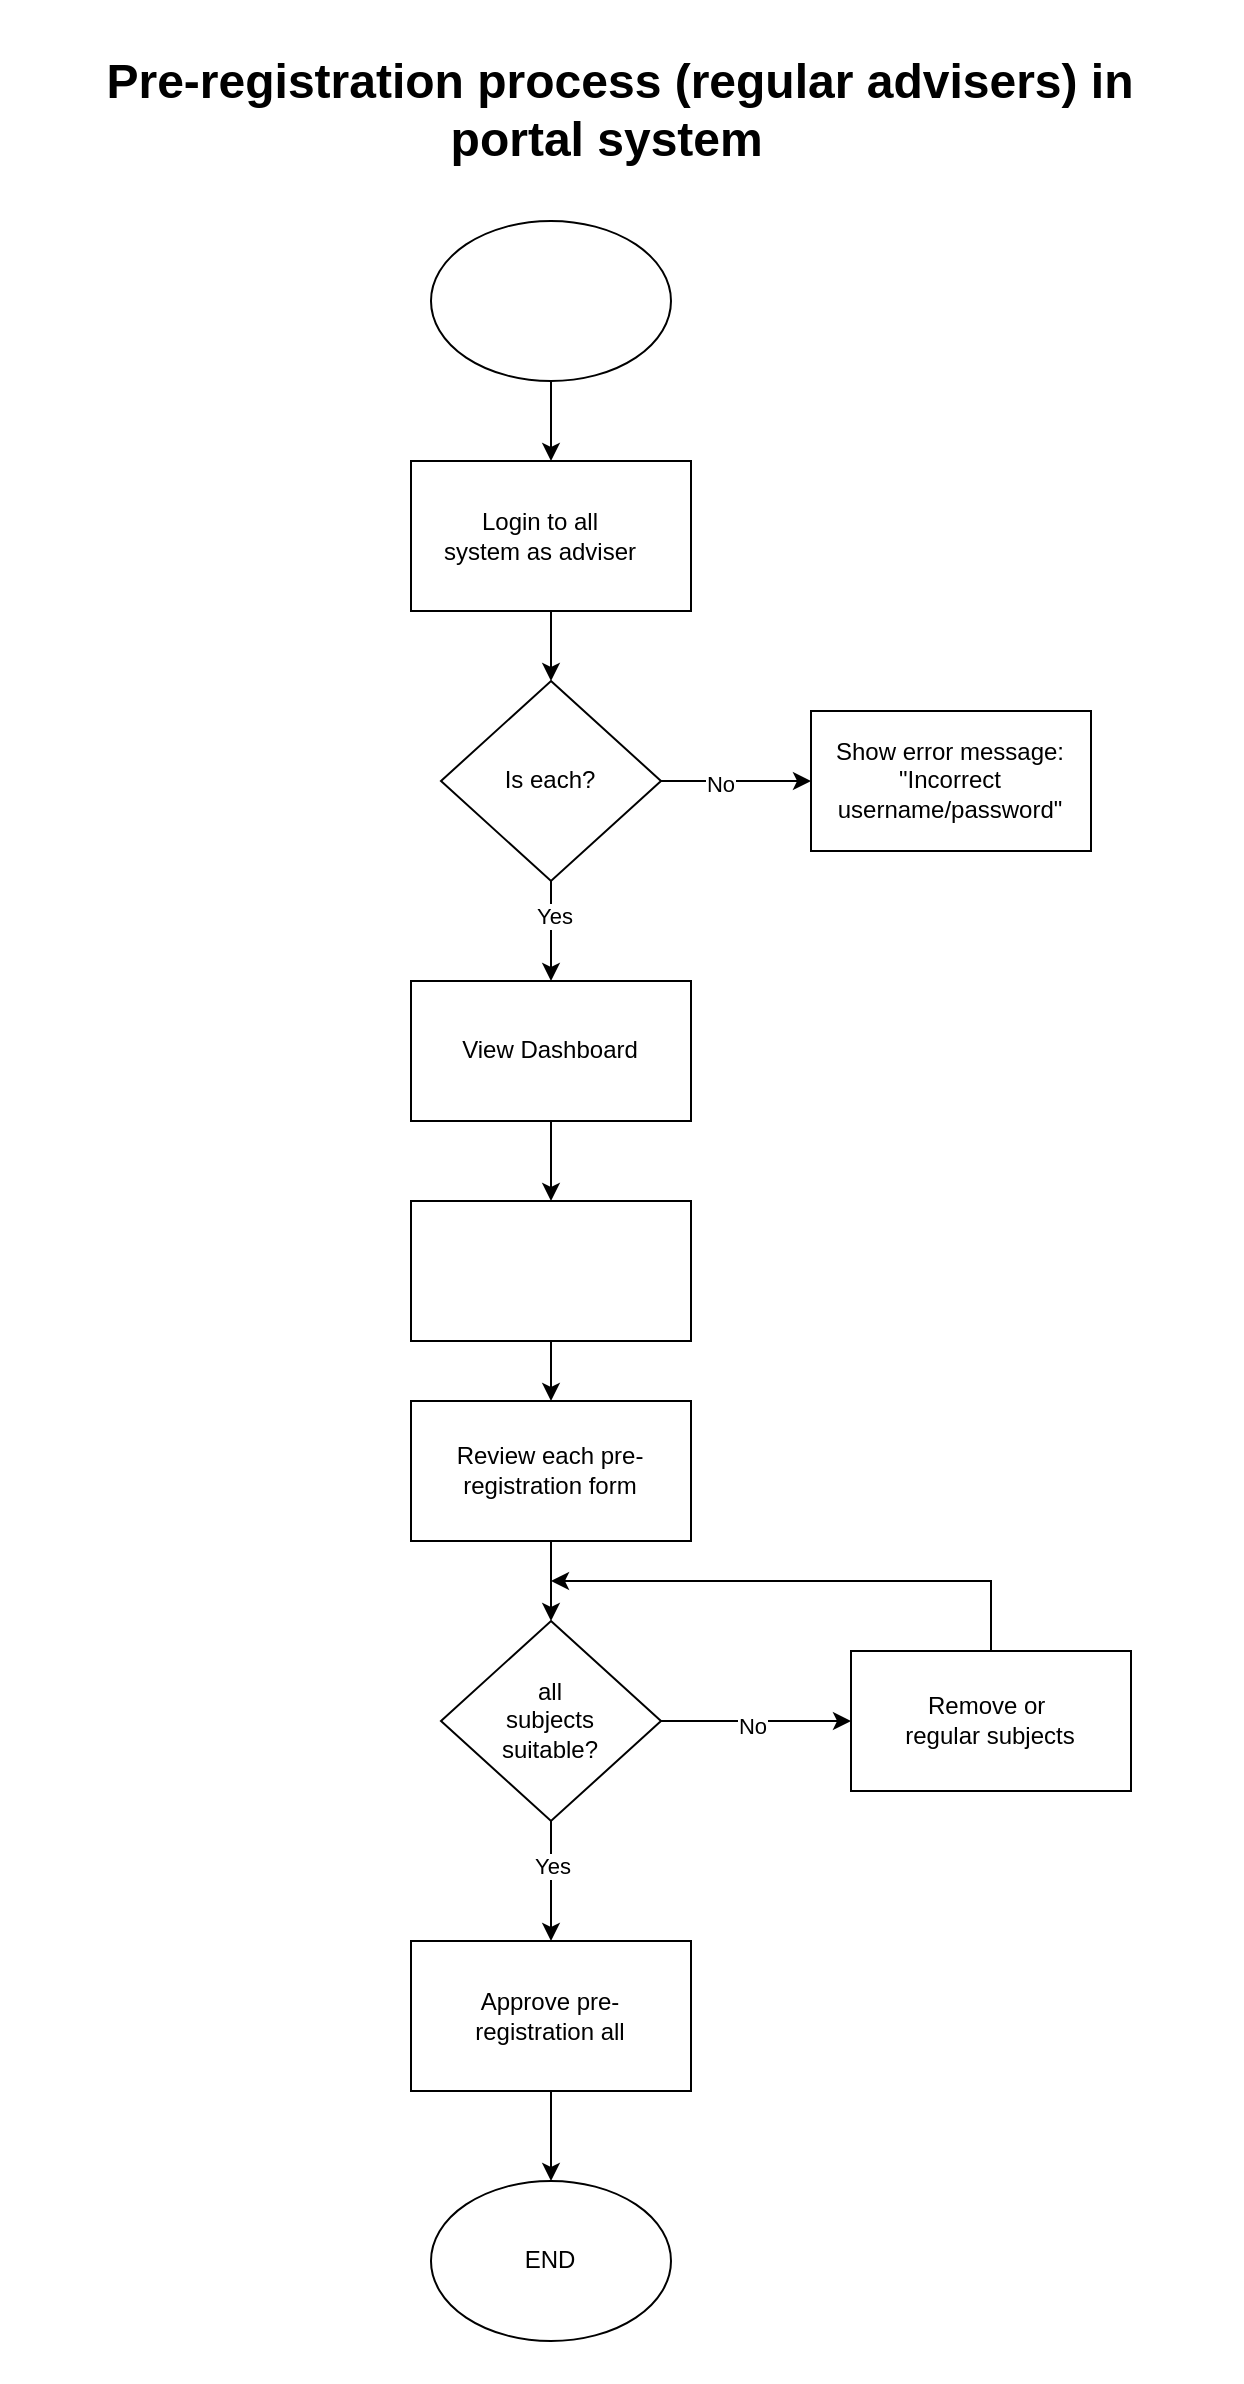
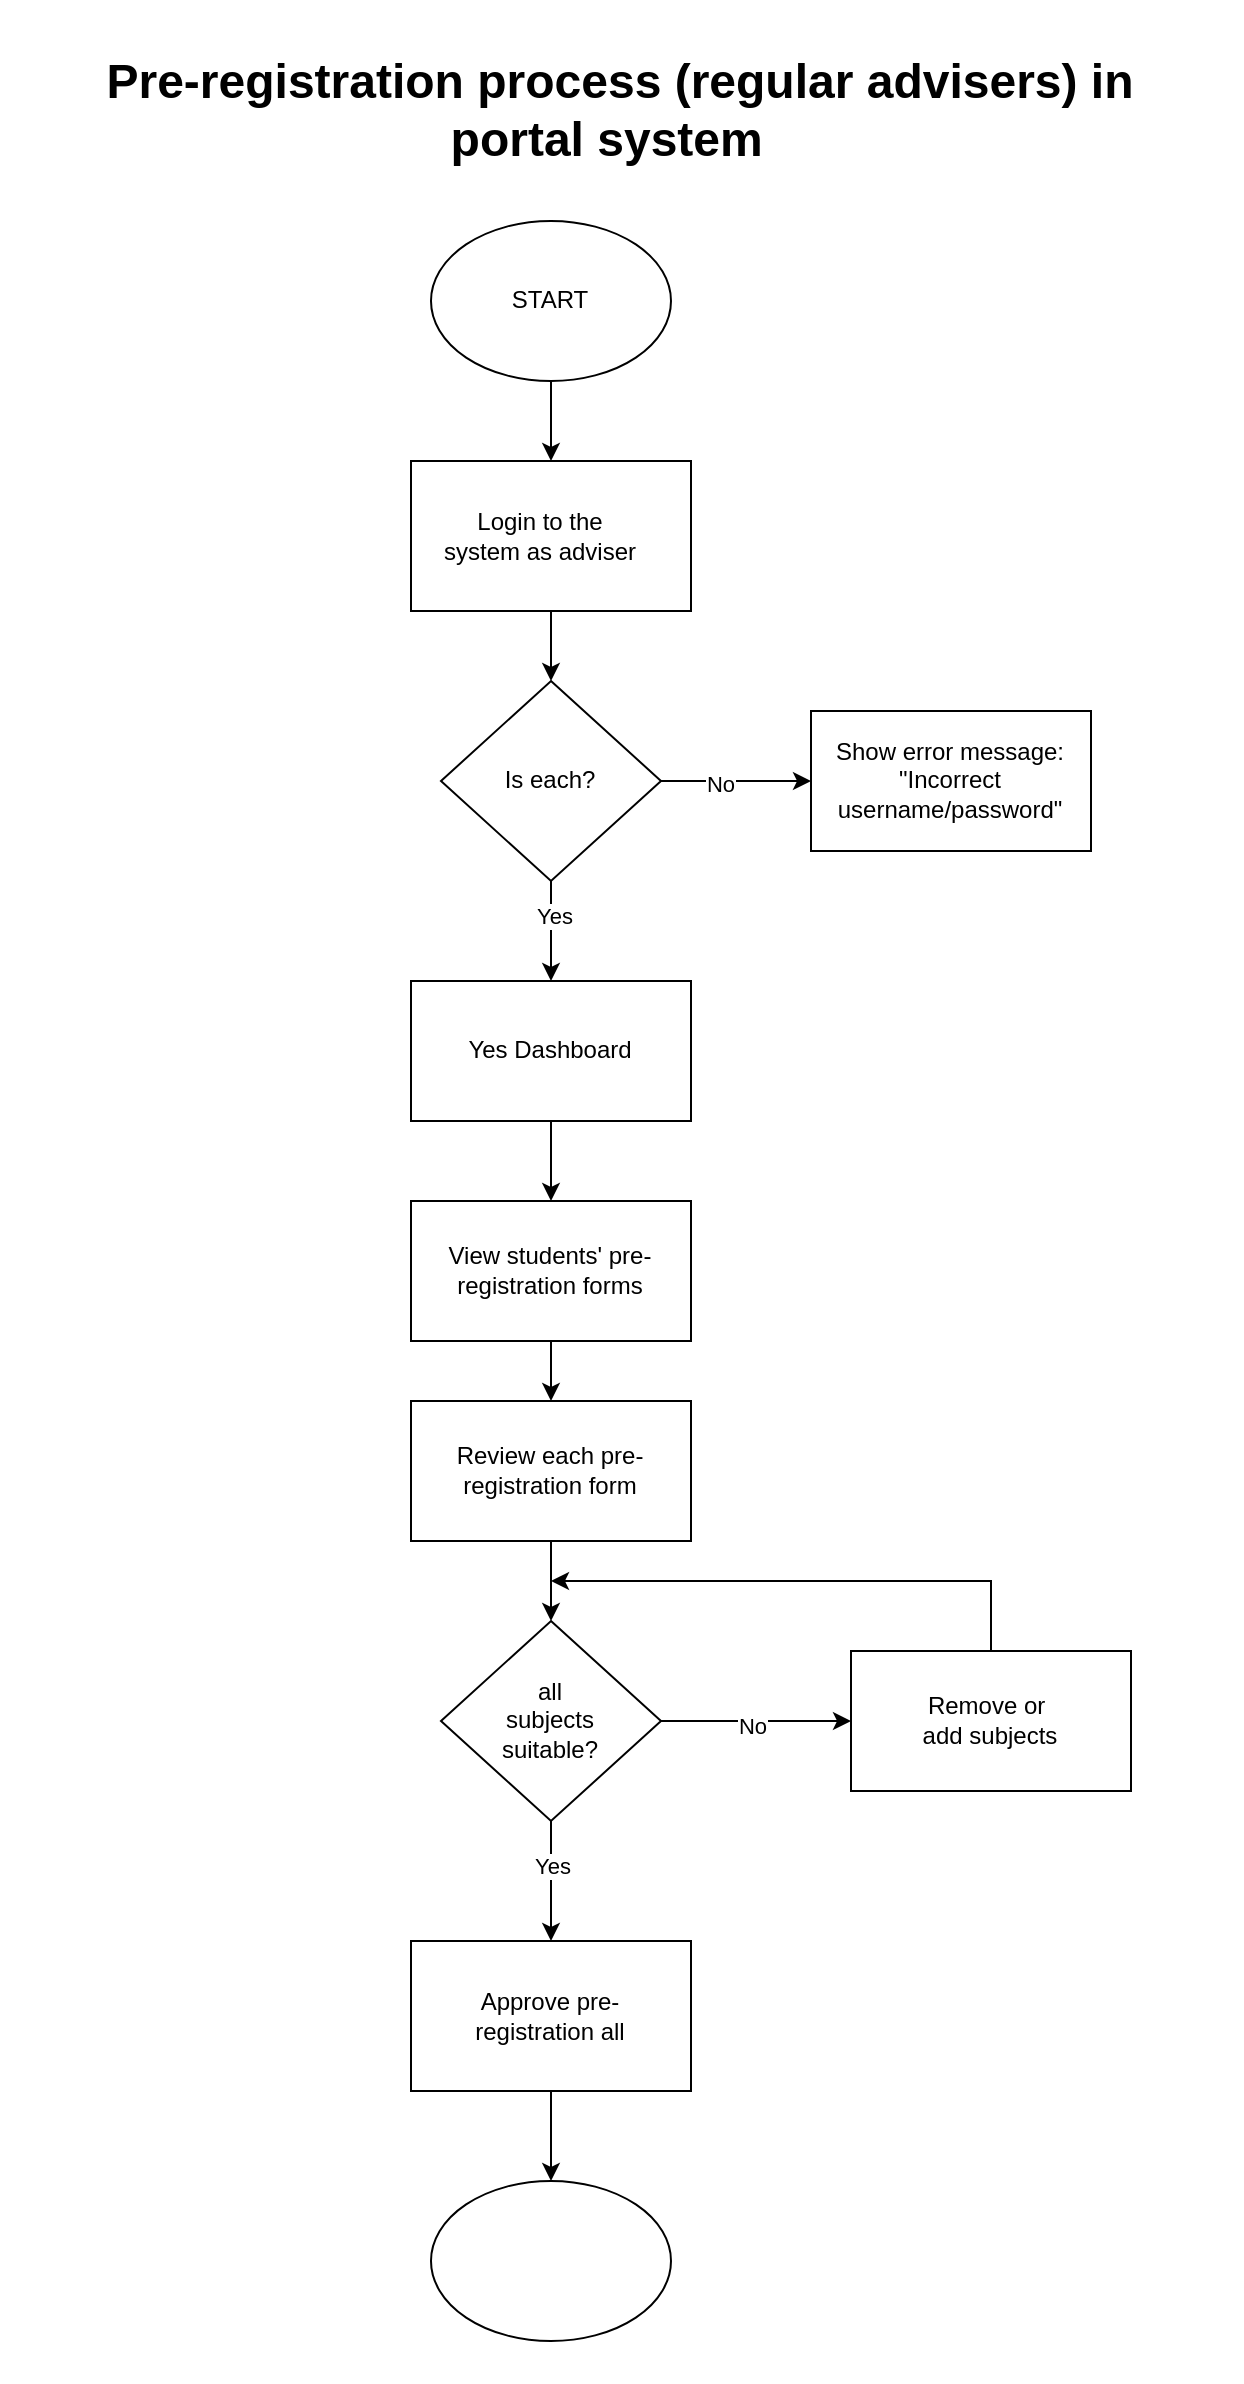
node "START": added
node "Login to all system as adviser": label "Login to all system as adviser" -> "Login to the system as adviser"
node "View Dashboard": label "View Dashboard" -> "Yes Dashboard"
node "View students' pre-registration forms": added
node "Remove or regular subjects": label "Remove or regular subjects" -> "Remove or add subjects"
node "END": removed
